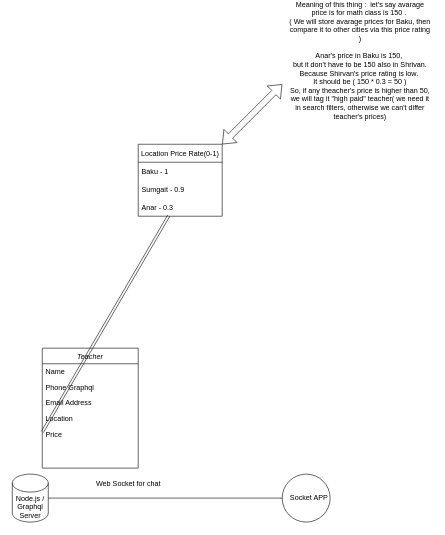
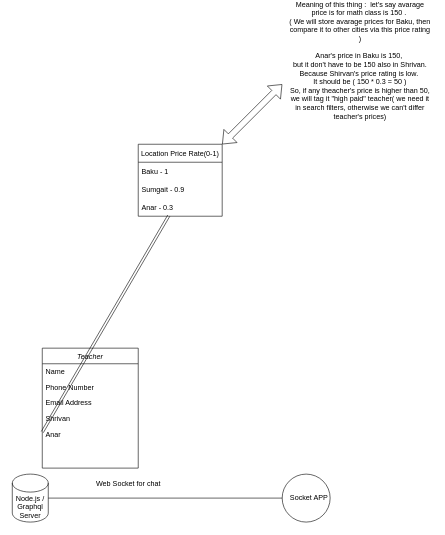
node "Phone Graphql": label "Phone Graphql" -> "Phone Number"
node "Location": label "Location" -> "Shrivan"
node "Price": label "Price" -> "Anar"
